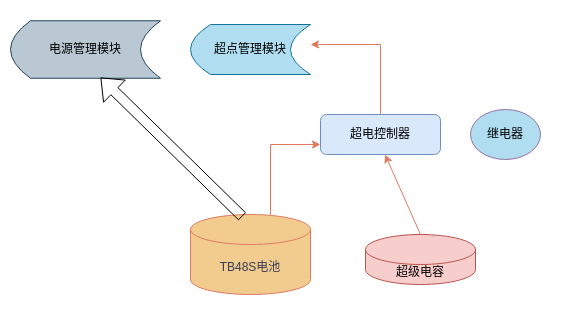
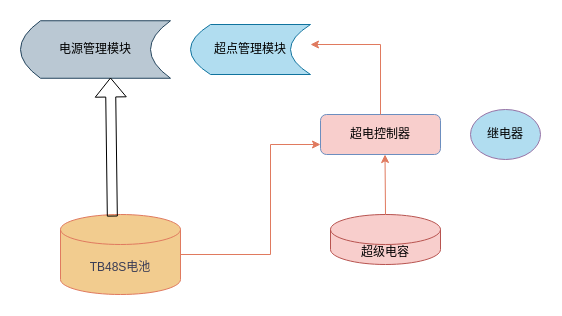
node "电源管理模块": moved (86, 50) -> (96, 50)
node "超电控制器": fillcolor #dae8fc -> #f8cecc
node "TB48S电池": moved (251, 255) -> (121, 255)
node "超级电容": moved (421, 260) -> (386, 240)
